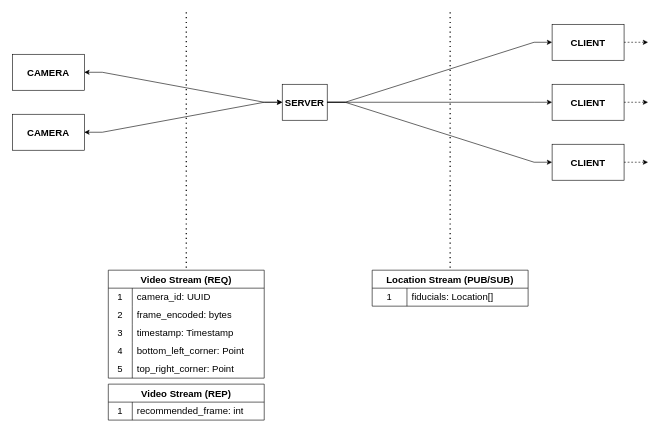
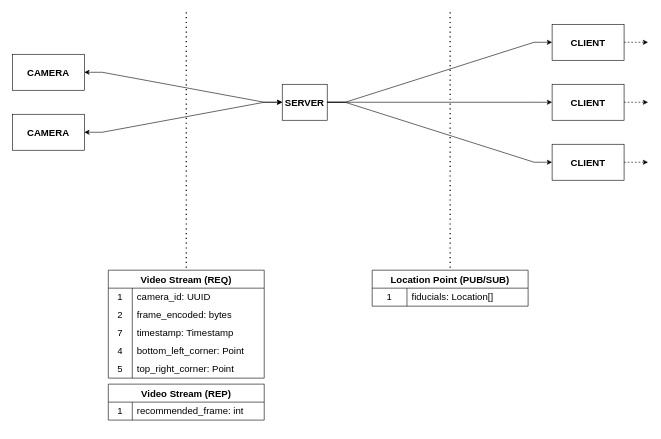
node "Location Stream (PUB/SUB)": label "Location Stream (PUB/SUB)" -> "Location Point (PUB/SUB)"
node "3": label "3" -> "7"
